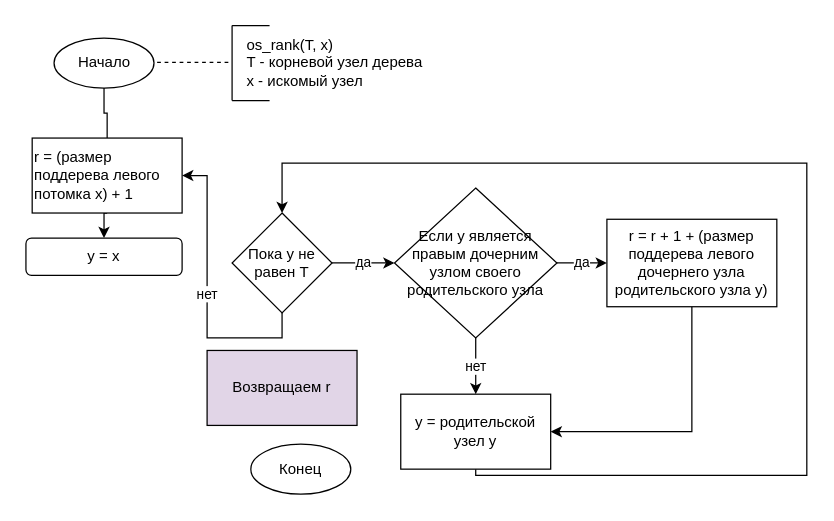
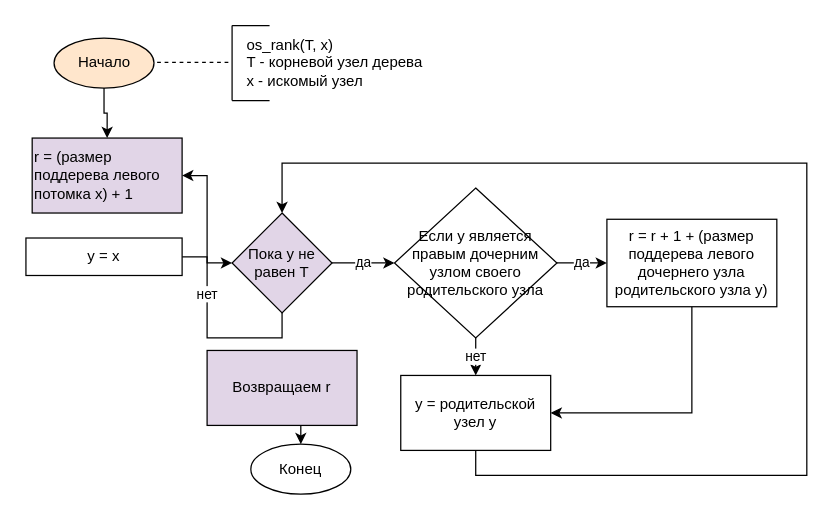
node "Начало": fillcolor #ffffff -> #ffe6cc
edge "Начало" -- "r = (размер поддерева левого потомка х) + 1": arrowhead none -> classic
node "r = (размер поддерева левого потомка х) + 1": fillcolor #ffffff -> #e1d5e7
edge "r = (размер поддерева левого потомка х) + 1" -> "у = х": removed
node "у = х": shape rounded rectangle -> rectangle
edge "у = х" -> "Пока у не равен Т": added
node "Пока у не равен Т": fillcolor #ffffff -> #e1d5e7
edge "Возвращаем r" -> "Конец": added
node "у = родительской узел у": moved (476, 432) -> (476, 413)
